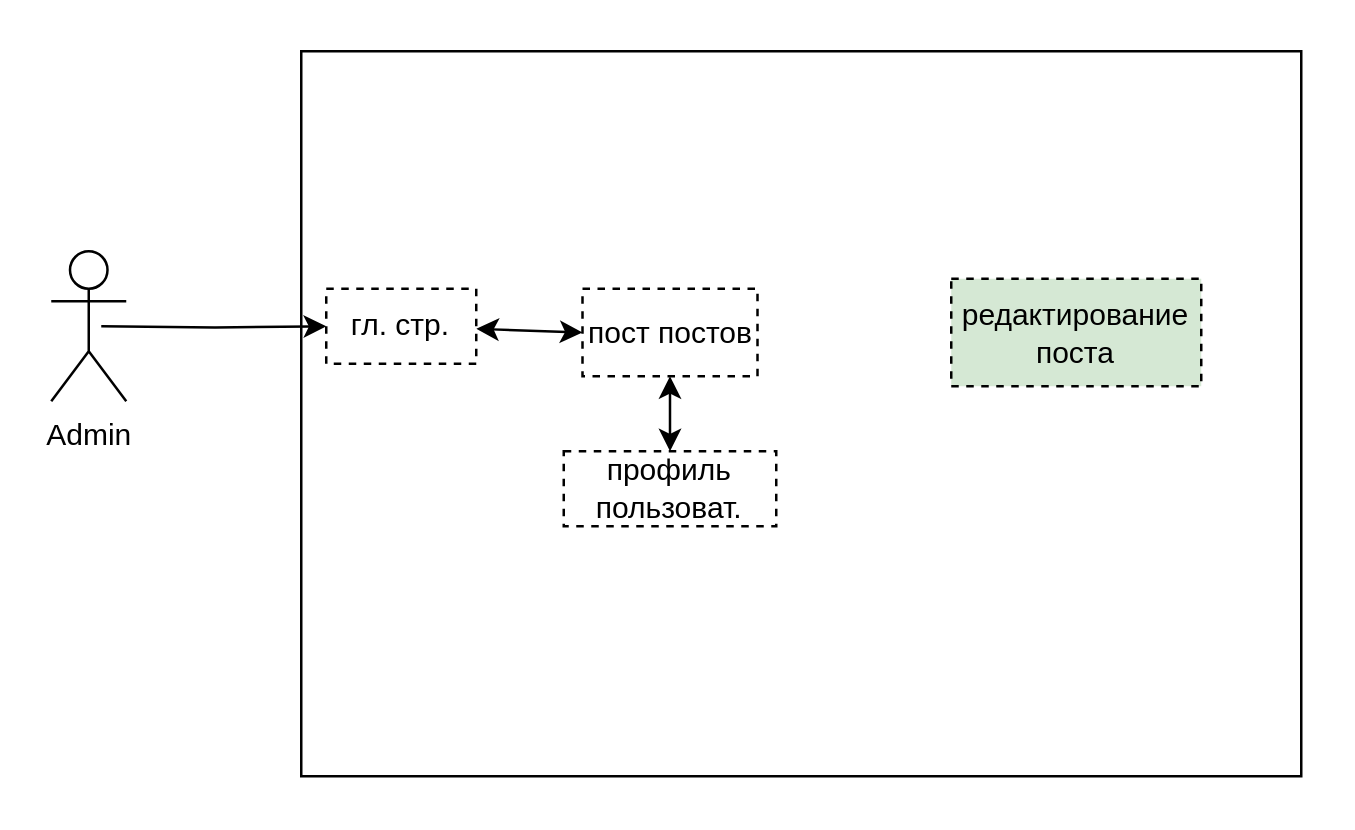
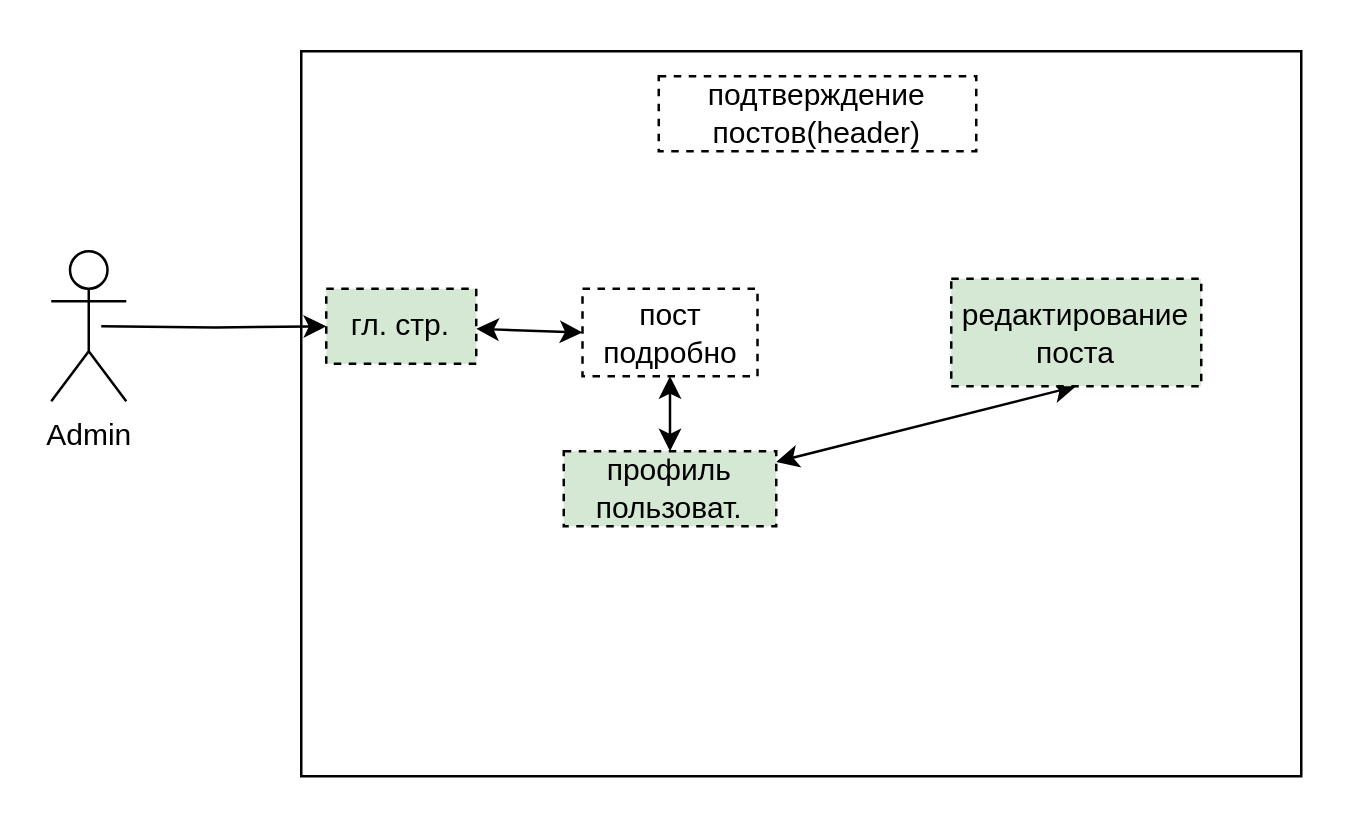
node "подтверждение постов(header)": added
node "гл. стр.": fillcolor #ffffff -> #d5e8d4
node "пост постов": label "пост постов" -> "пост подробно"
edge "редактирование поста" -- "профиль пользоват.": added
node "профиль пользоват.": fillcolor #ffffff -> #d5e8d4
